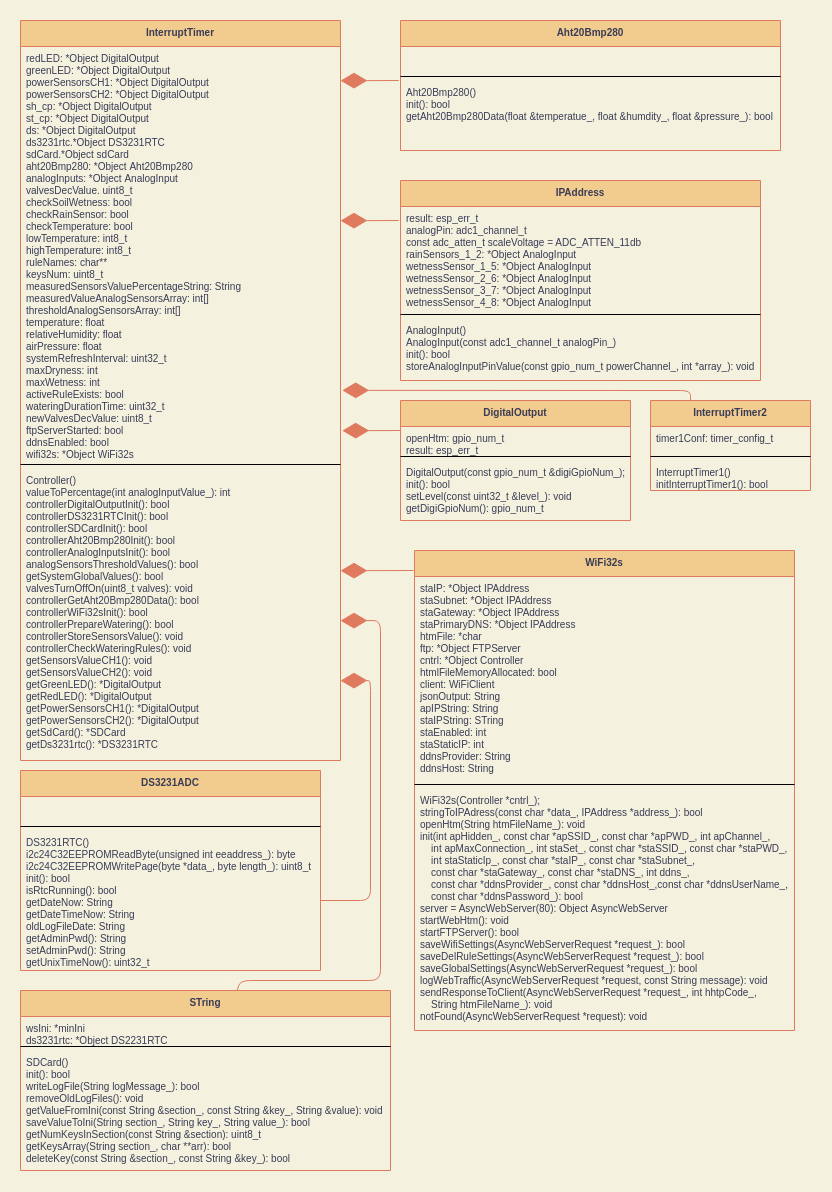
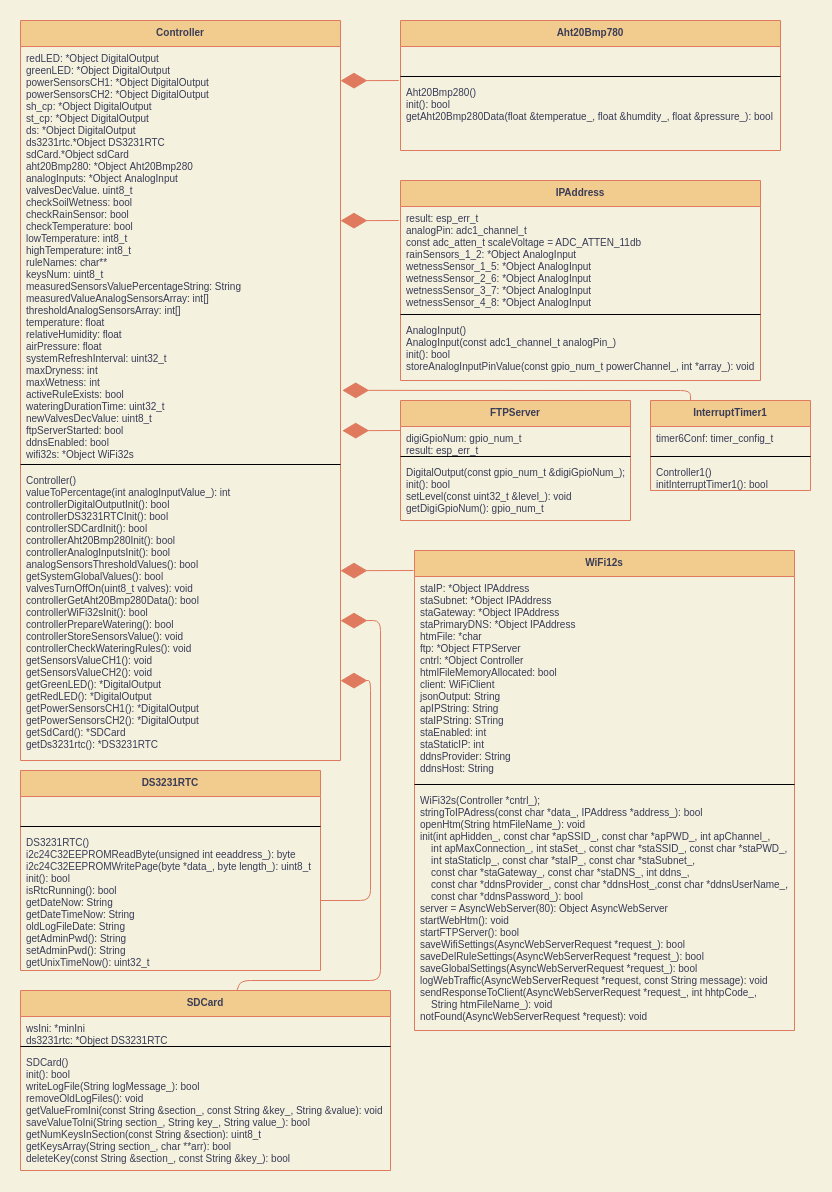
node "InterruptTimer": label "InterruptTimer" -> "Controller"
node "Aht20Bmp280": label "Aht20Bmp280" -> "Aht20Bmp780"
node "DigitalOutput": label "DigitalOutput" -> "FTPServer"
node "InterruptTimer2": label "InterruptTimer2" -> "InterruptTimer1"
node "openHtm: gpio_num_t result: esp_err_t": label "openHtm: gpio_num_t result: esp_err_t" -> "digiGpioNum: gpio_num_t result: esp_err_t"
node "timer1Conf: timer_config_t": label "timer1Conf: timer_config_t" -> "timer6Conf: timer_config_t"
node "InterruptTimer1() initInterruptTimer1(): bool": label "InterruptTimer1() initInterruptTimer1(): bool" -> "Controller1() initInterruptTimer1(): bool"
node "WiFi32s": label "WiFi32s" -> "WiFi12s"
node "DS3231ADC": label "DS3231ADC" -> "DS3231RTC"
node "STring": label "STring" -> "SDCard"
node "wsIni: *minIni ds3231rtc: *Object DS2231RTC": label "wsIni: *minIni ds3231rtc: *Object DS2231RTC" -> "wsIni: *minIni ds3231rtc: *Object DS3231RTC"
